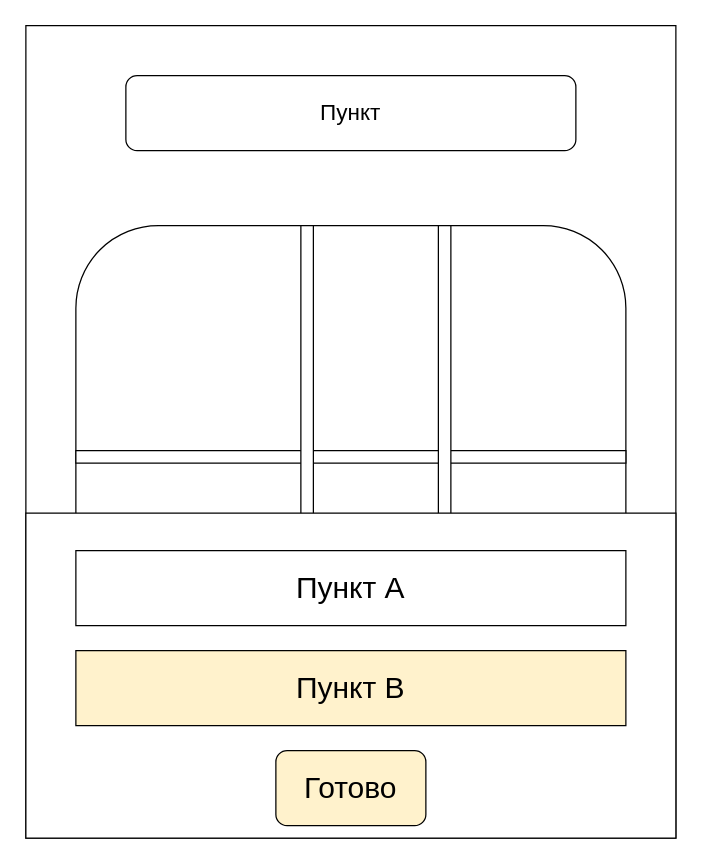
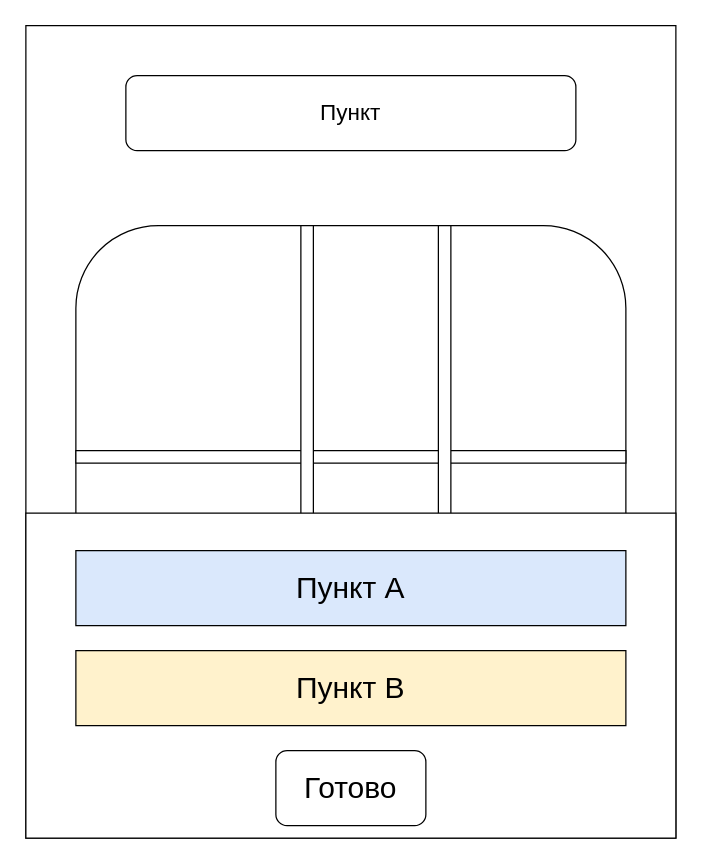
node "Пункт A": fillcolor #ffffff -> #dae8fc
node "Готово": fillcolor #fff2cc -> #ffffff
